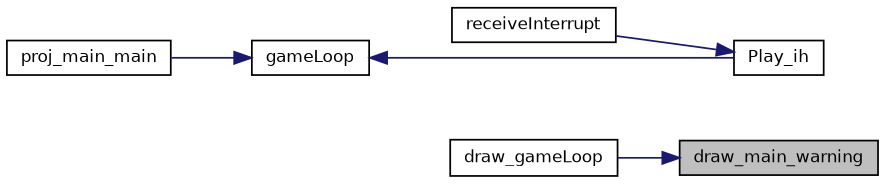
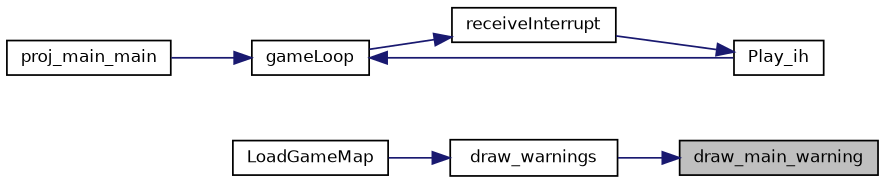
edge "gameLoop" -> "receiveInterrupt": added
node "LoadGameMap": added
node "draw_gameLoop": label "draw_gameLoop" -> "draw_warnings"
